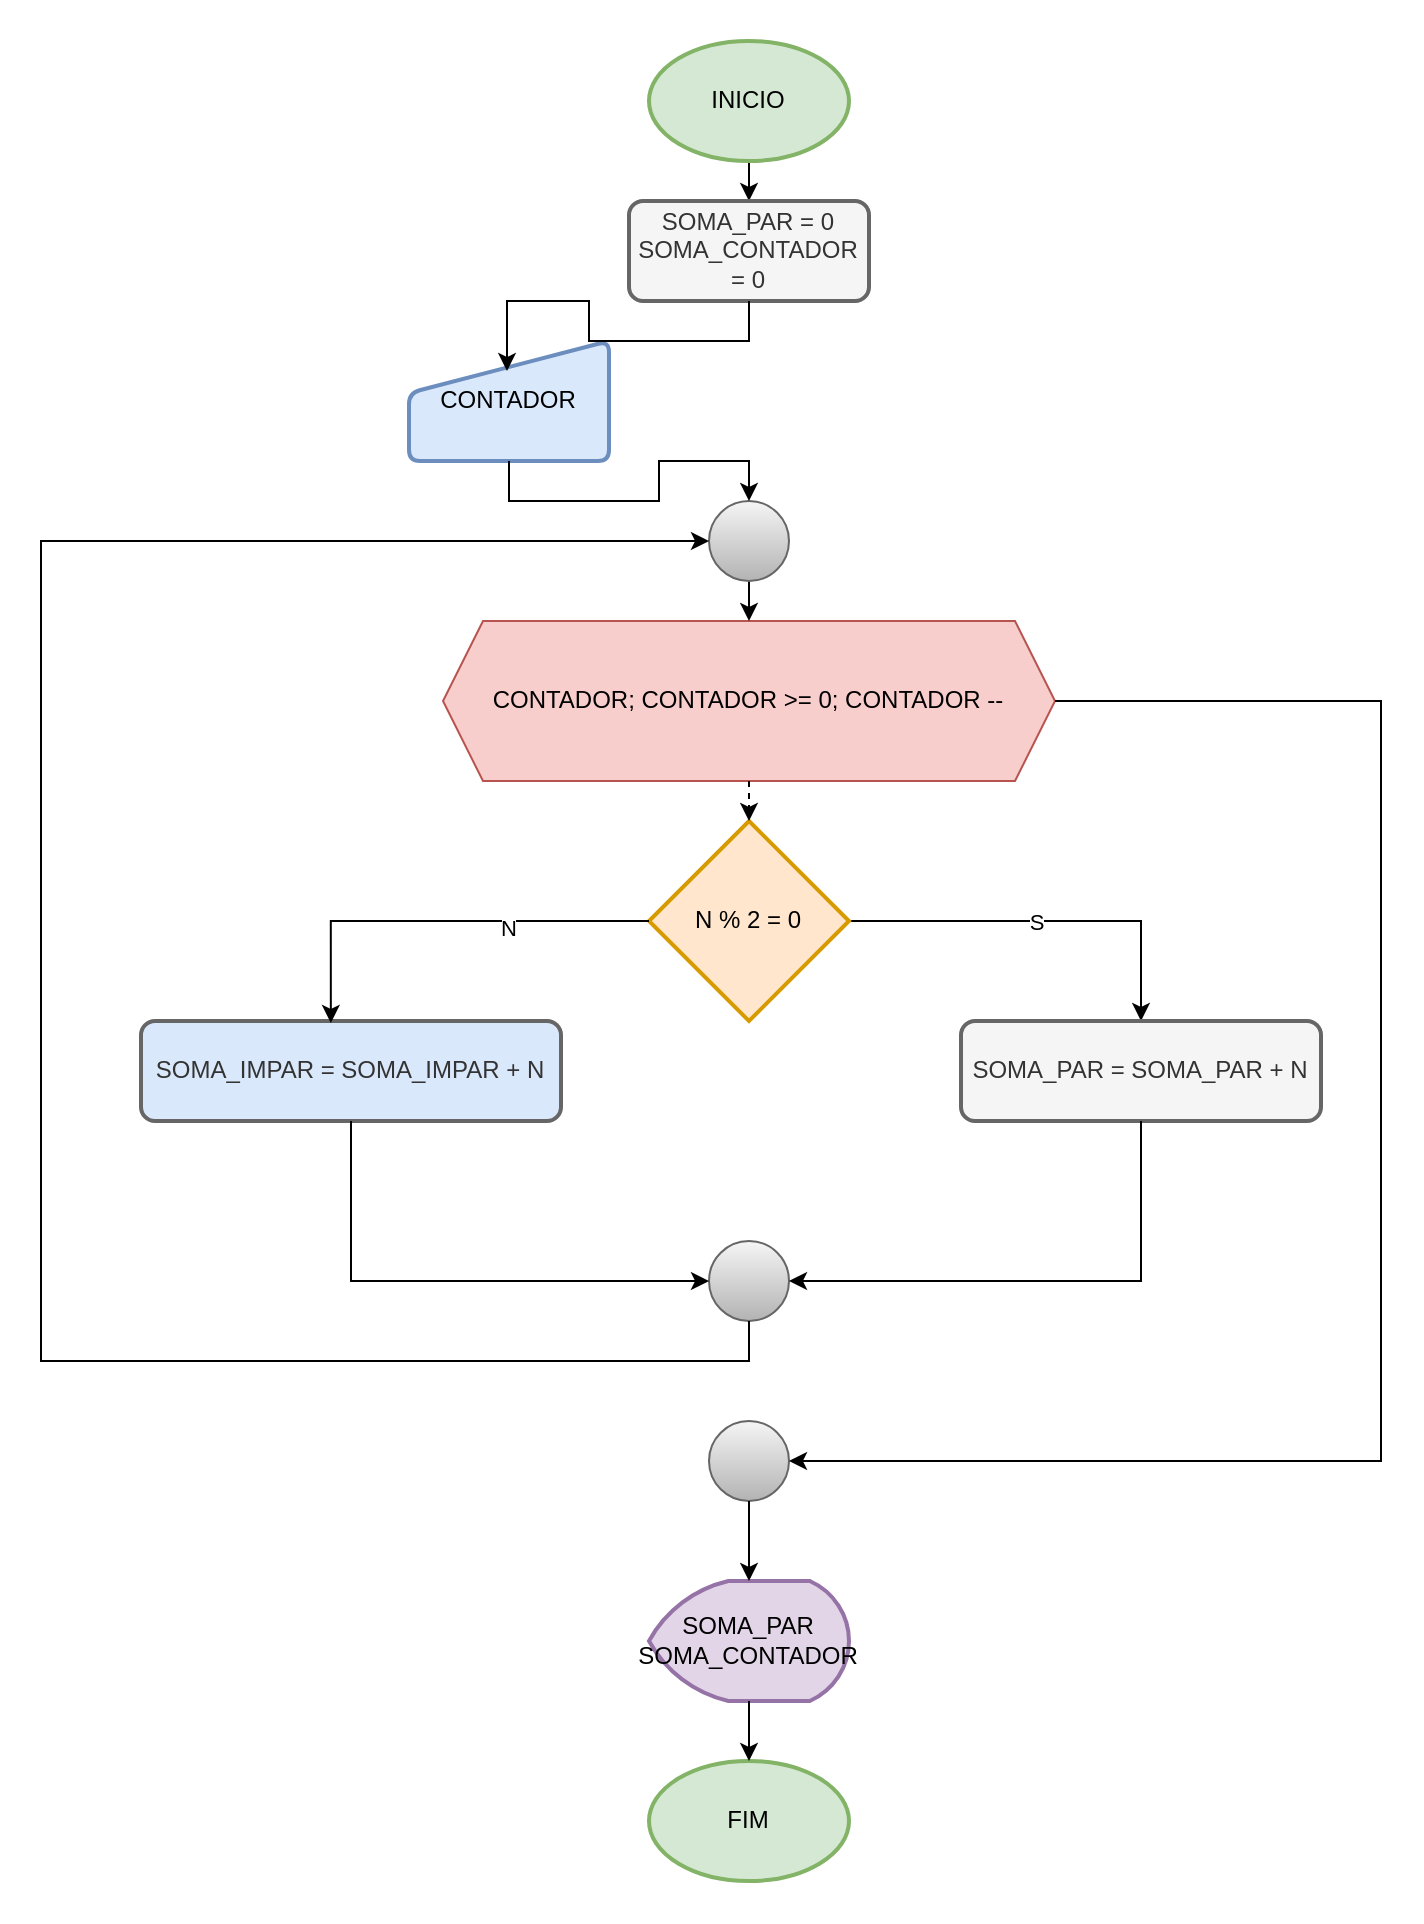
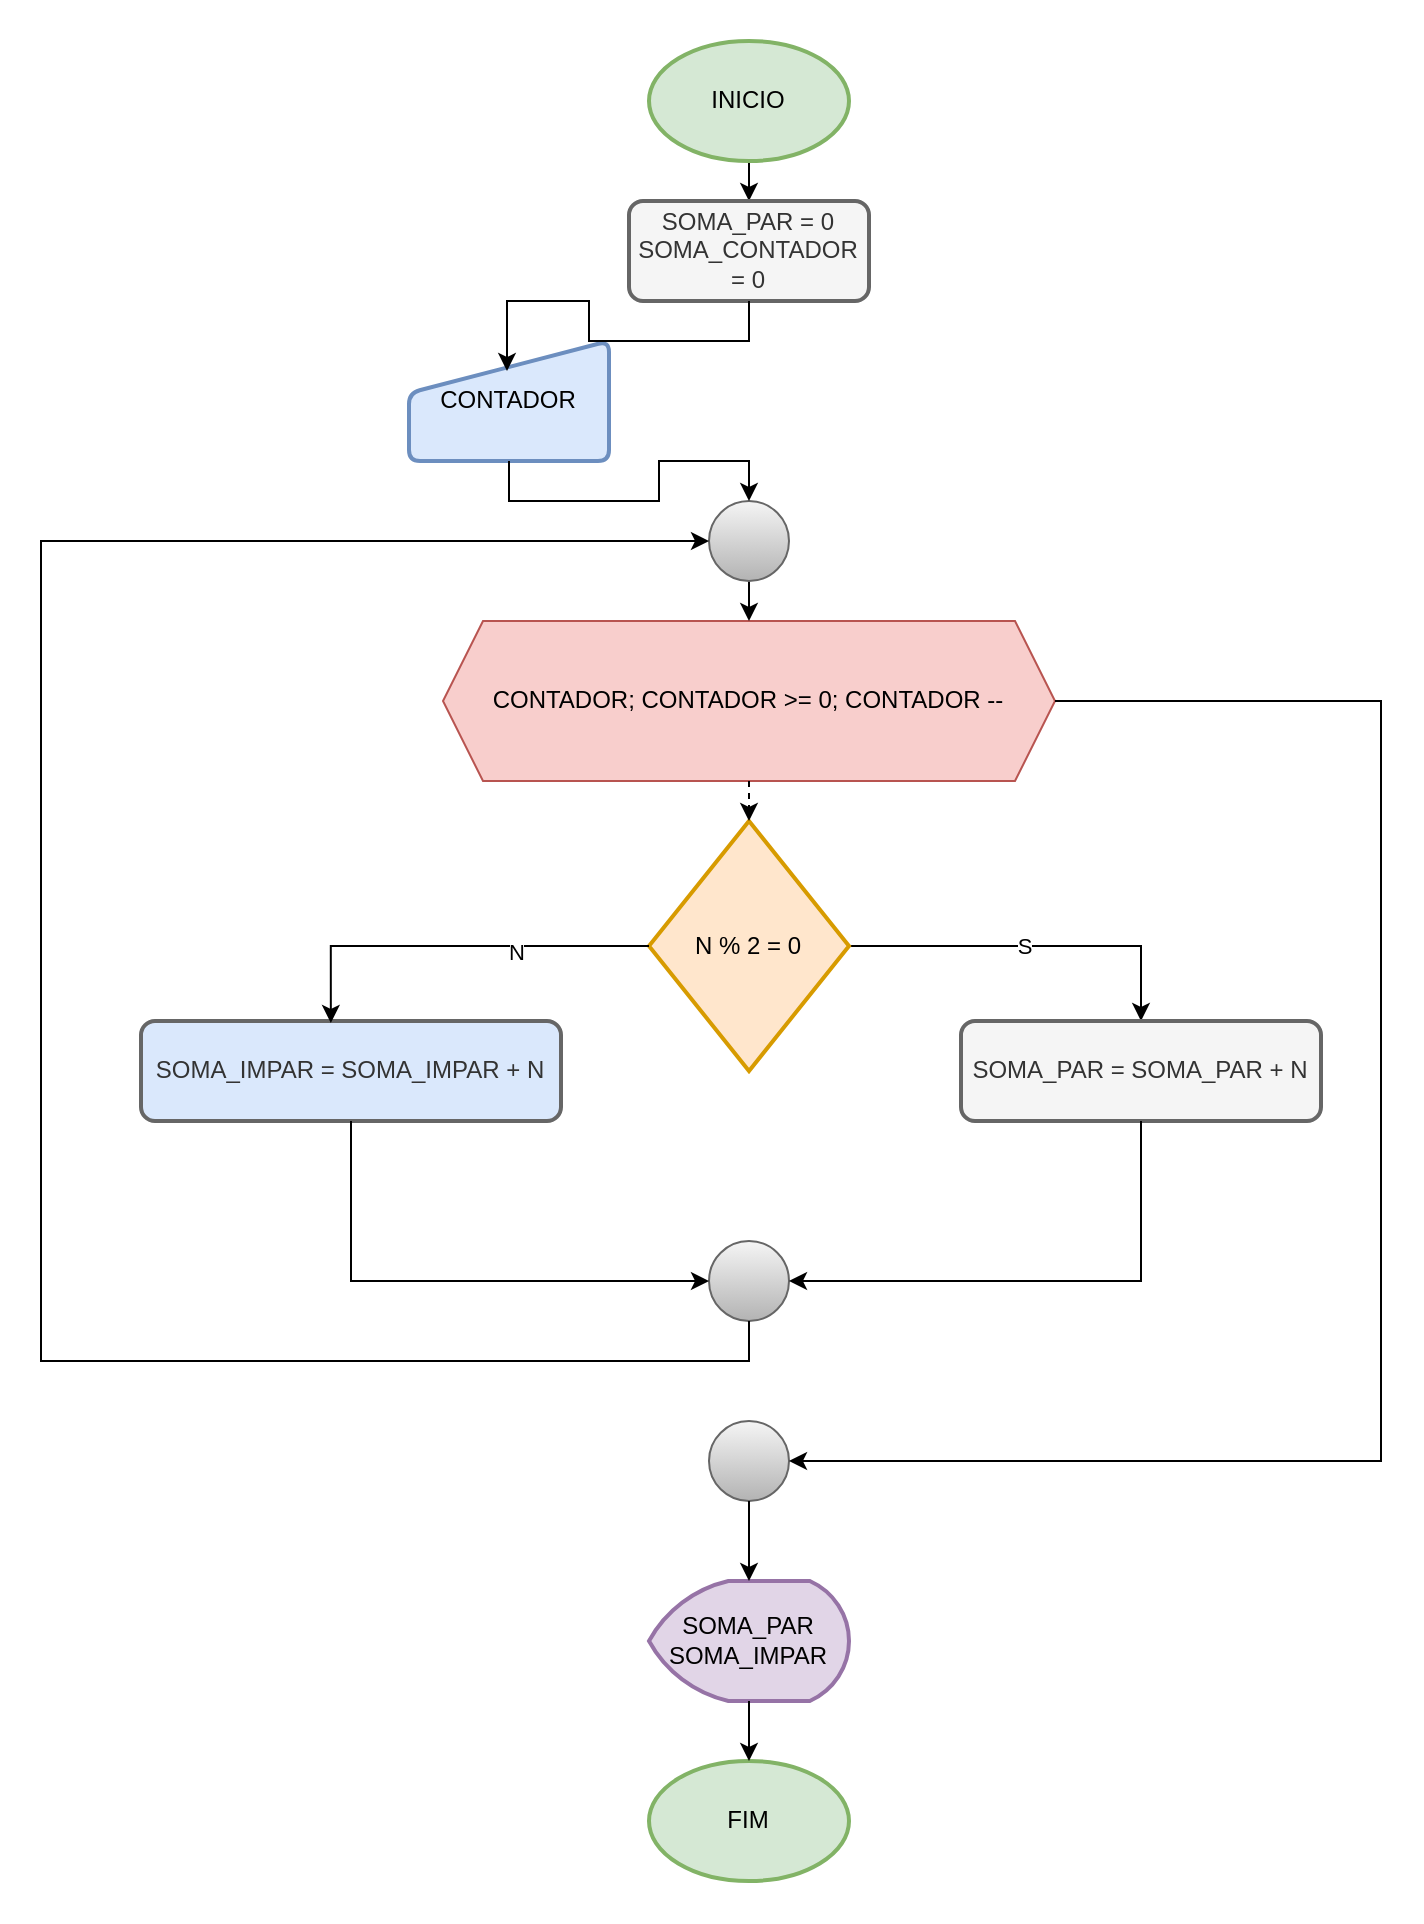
node "N % 2 = 0": size 200x200 -> 200x250
node "SOMA_PAR SOMA_CONTADOR": label "SOMA_PAR SOMA_CONTADOR" -> "SOMA_PAR SOMA_IMPAR"
